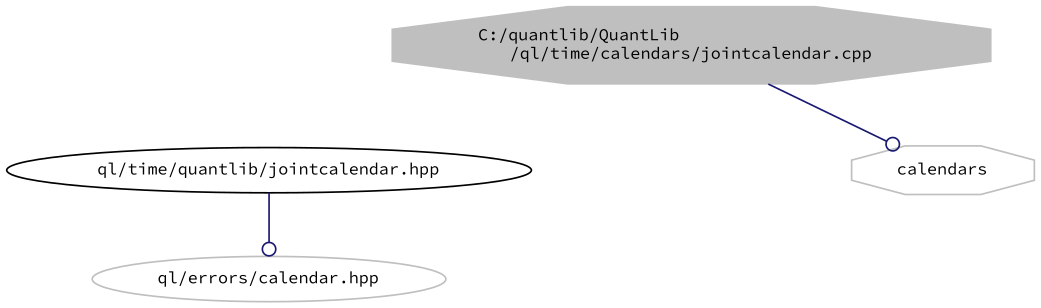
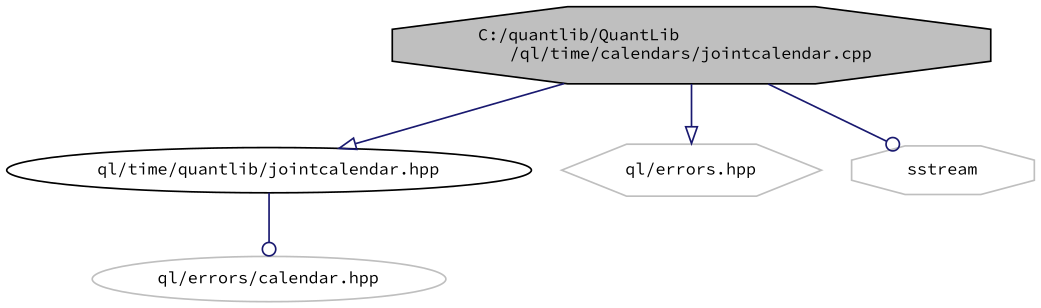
node "C:/quantlib/QuantLib /ql/time/calendars/jointcalendar.cpp": color grey75 -> black
edge "C:/quantlib/QuantLib /ql/time/calendars/jointcalendar.cpp" -> "ql/time/quantlib/jointcalendar.hpp": added
node "ql/errors.hpp": added
node "calendars": label "calendars" -> "sstream"
